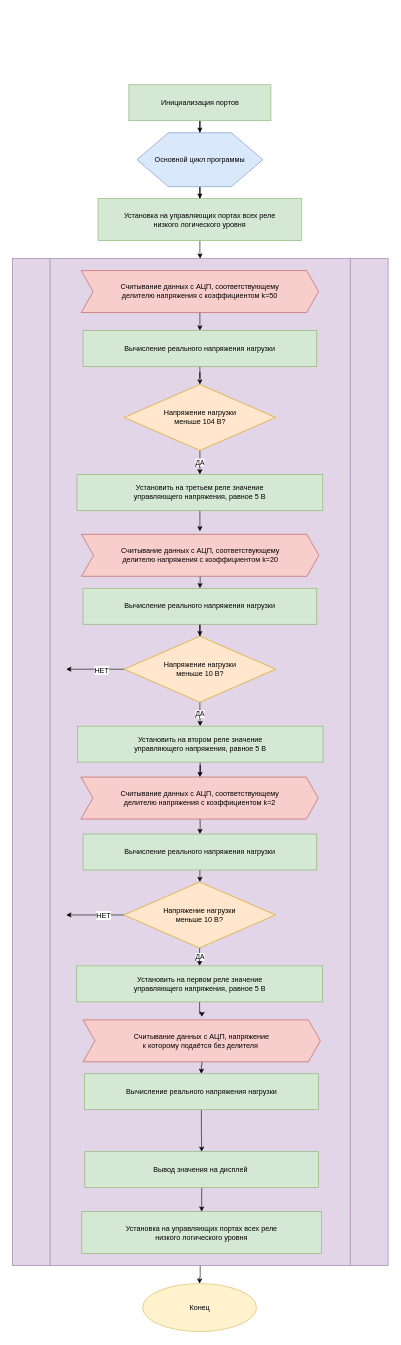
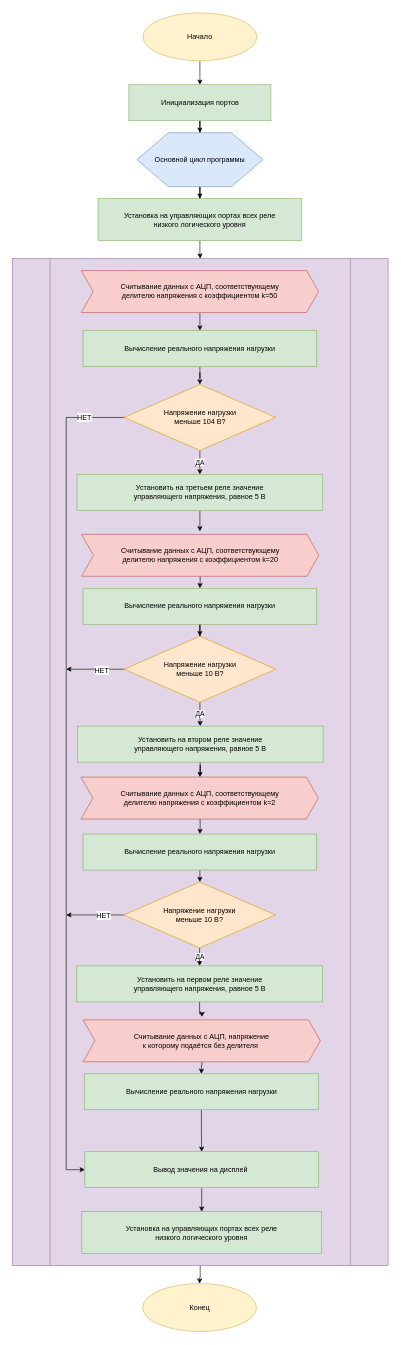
node "Начало": added
edge "Начало" -> "Инициализация портов": added
edge "Напряжение нагрузки меньше 104 В?" -> "Вывод значения на дисплей": added, label "НЕТ"
